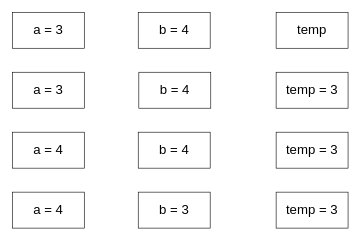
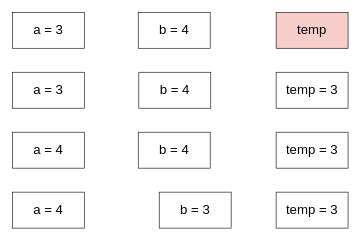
node "temp": fillcolor #ffffff -> #f8cecc
node "b = 3": moved (174, 210) -> (195, 210)
